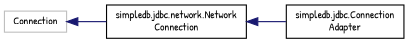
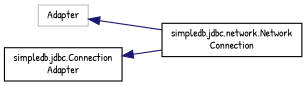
node "Connection": label "Connection" -> "Adapter"
edge "simpledb.jdbc.Connection Adapter" -> "simpledb.jdbc.network.Network Connection": reversed
